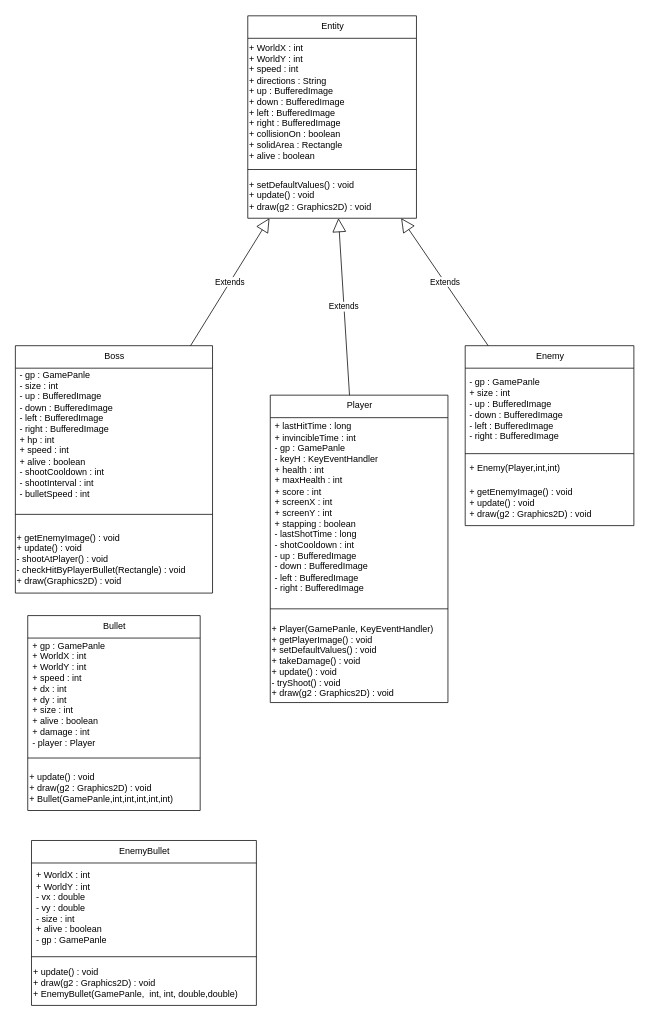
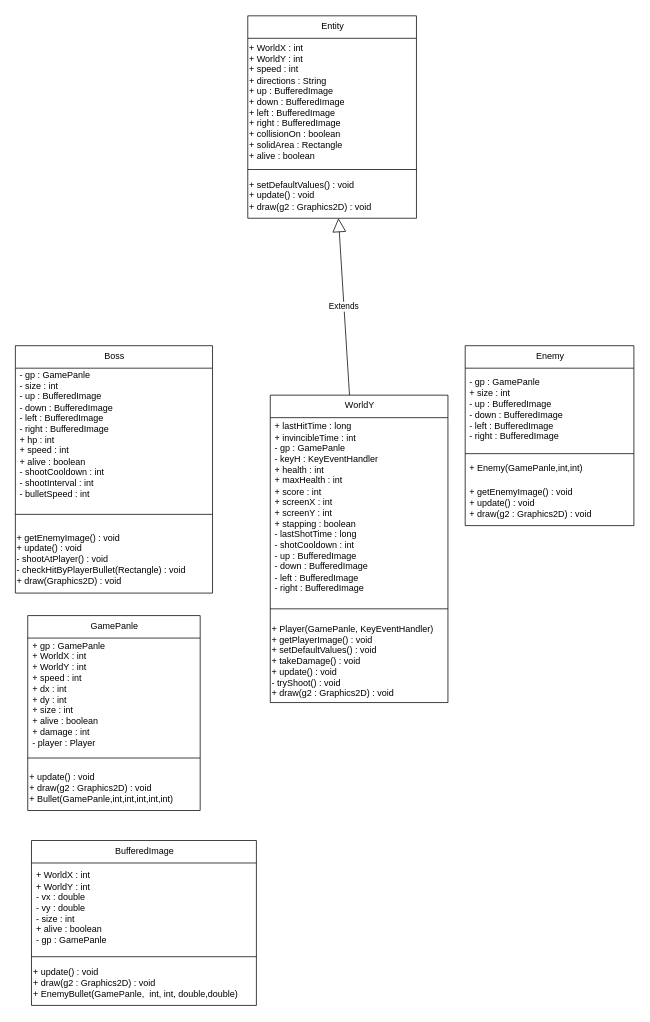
edge "Boss" -> "Entity": removed, label "Extends"
edge "Enemy" -> "Entity": removed, label "Extends"
node "Player": label "Player" -> "WorldY"
node "+ Enemy(Player,int,int)": label "+ Enemy(Player,int,int)" -> "+ Enemy(GamePanle,int,int)"
node "Bullet": label "Bullet" -> "GamePanle"
node "EnemyBullet": label "EnemyBullet" -> "BufferedImage"
